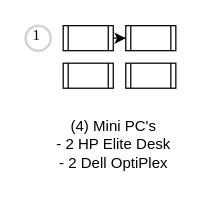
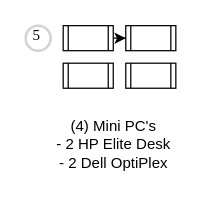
node "1": label "1" -> "5"
